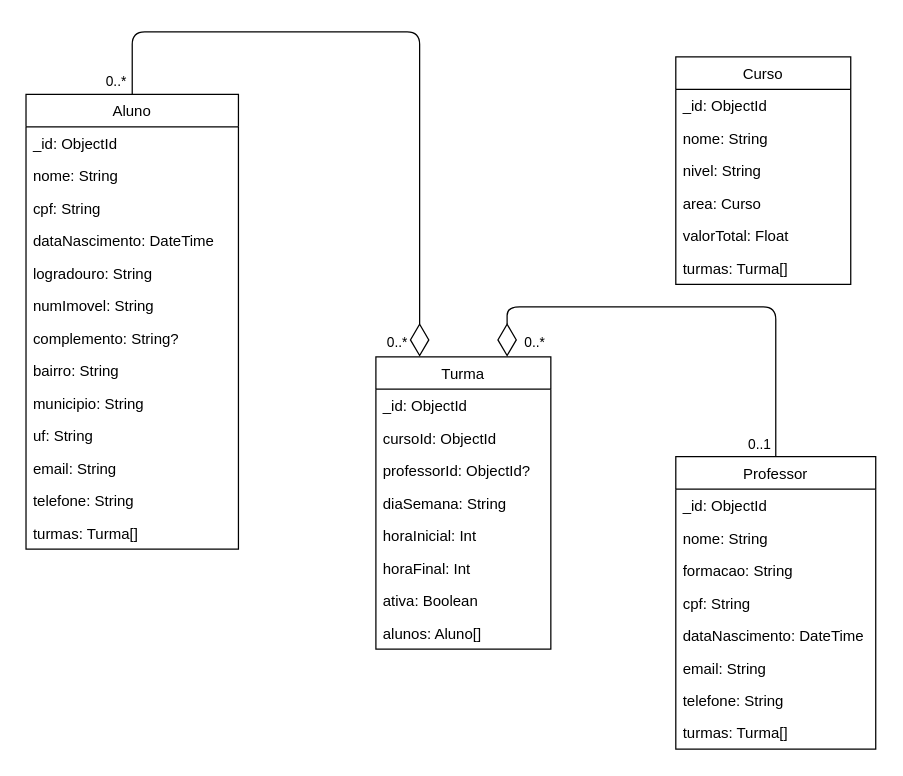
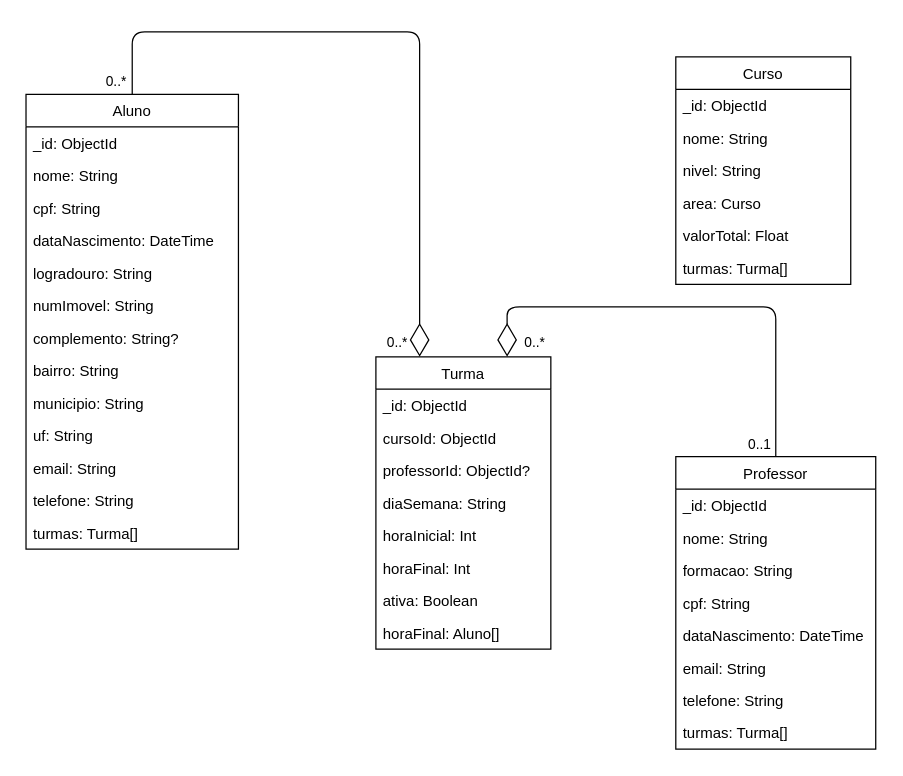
node "alunos: Aluno[]": label "alunos: Aluno[]" -> "horaFinal: Aluno[]"
